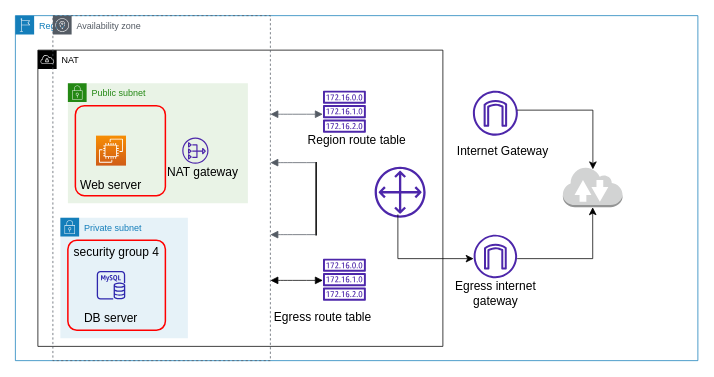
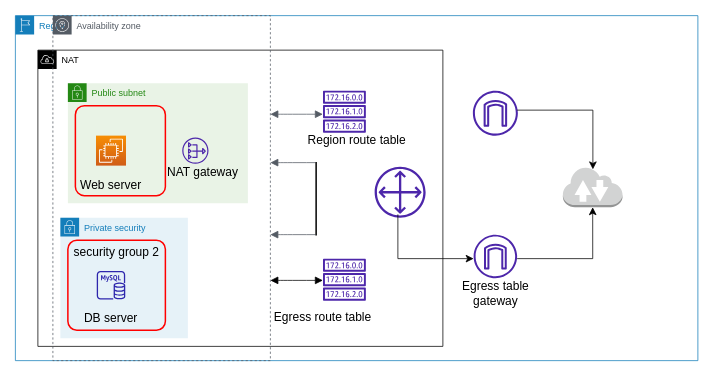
node "Internet Gateway": removed
node "Private subnet": label "Private subnet" -> "Private security"
node "security group 4": label "security group 4" -> "security group 2"
node "Egress internet gateway": label "Egress internet gateway" -> "Egress table gateway"
